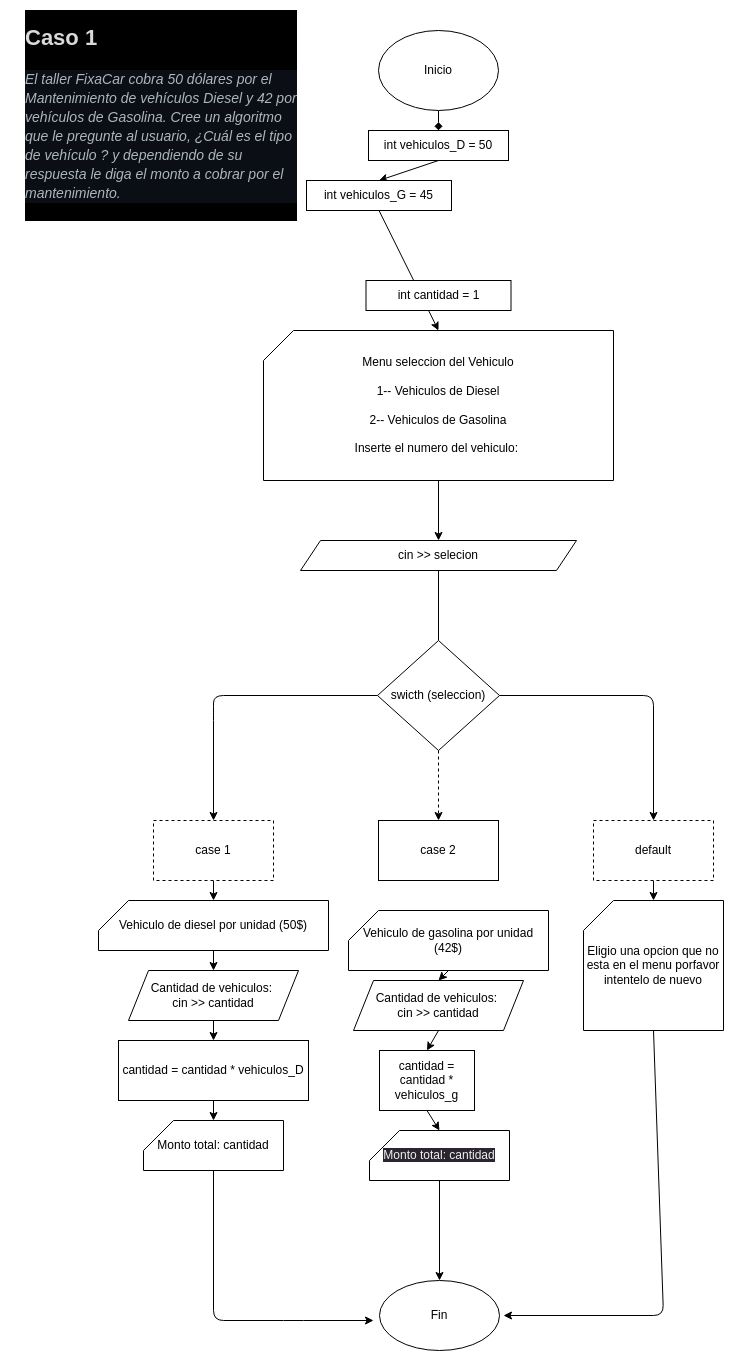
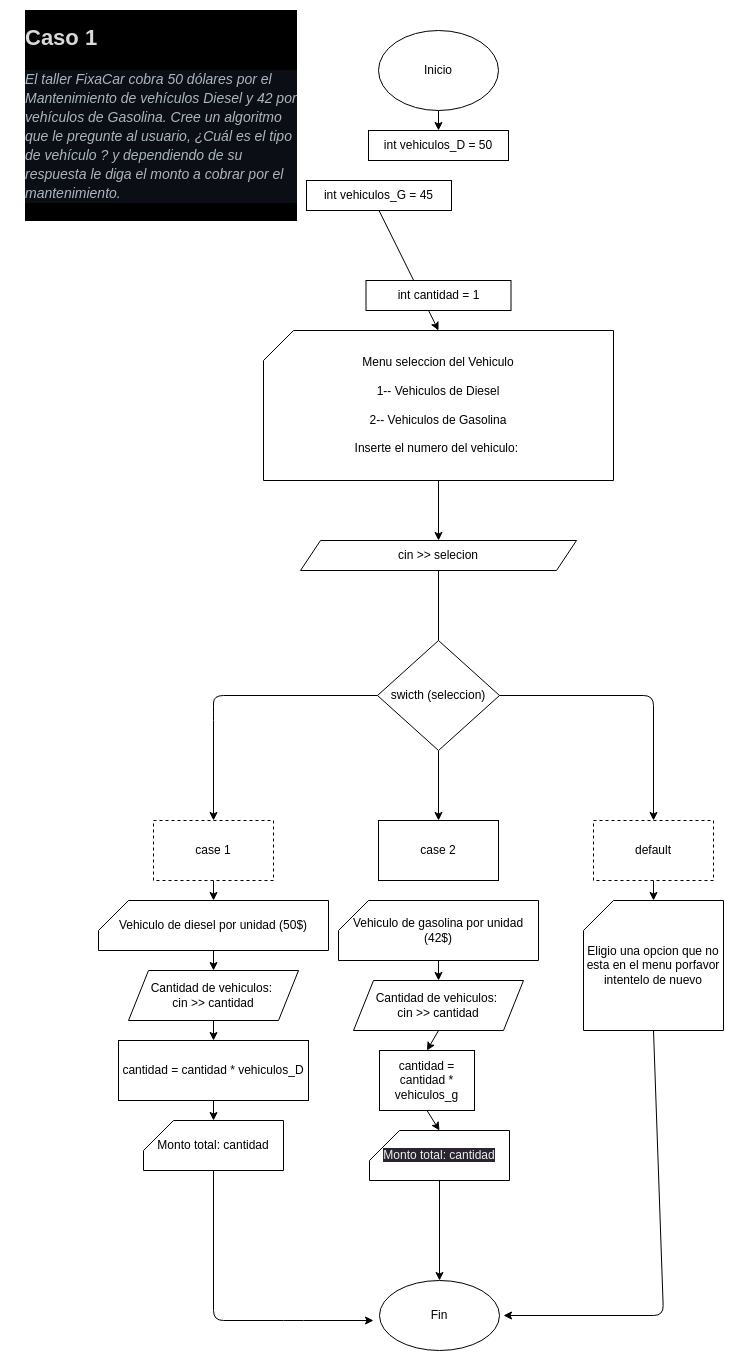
edge "Inicio" -> "int vehiculos_D = 50": arrowhead diamond -> classic
edge "int vehiculos_D = 50" -> "int vehiculos_G = 45": removed
edge "swicth (seleccion)" -> "case 2": style dashed -> solid
node "Vehiculo de gasolina por unidad (42$)": moved (449, 941) -> (439, 931)
